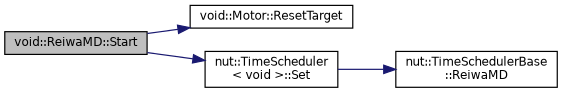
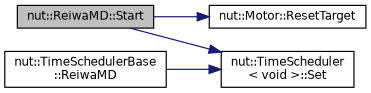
node "void::Motor::ResetTarget": label "void::Motor::ResetTarget" -> "nut::Motor::ResetTarget"
node "void::ReiwaMD::Start": label "void::ReiwaMD::Start" -> "nut::ReiwaMD::Start"
edge "nut::TimeScheduler < void >::Set" -> "nut::TimeSchedulerBase ::ReiwaMD": reversed
